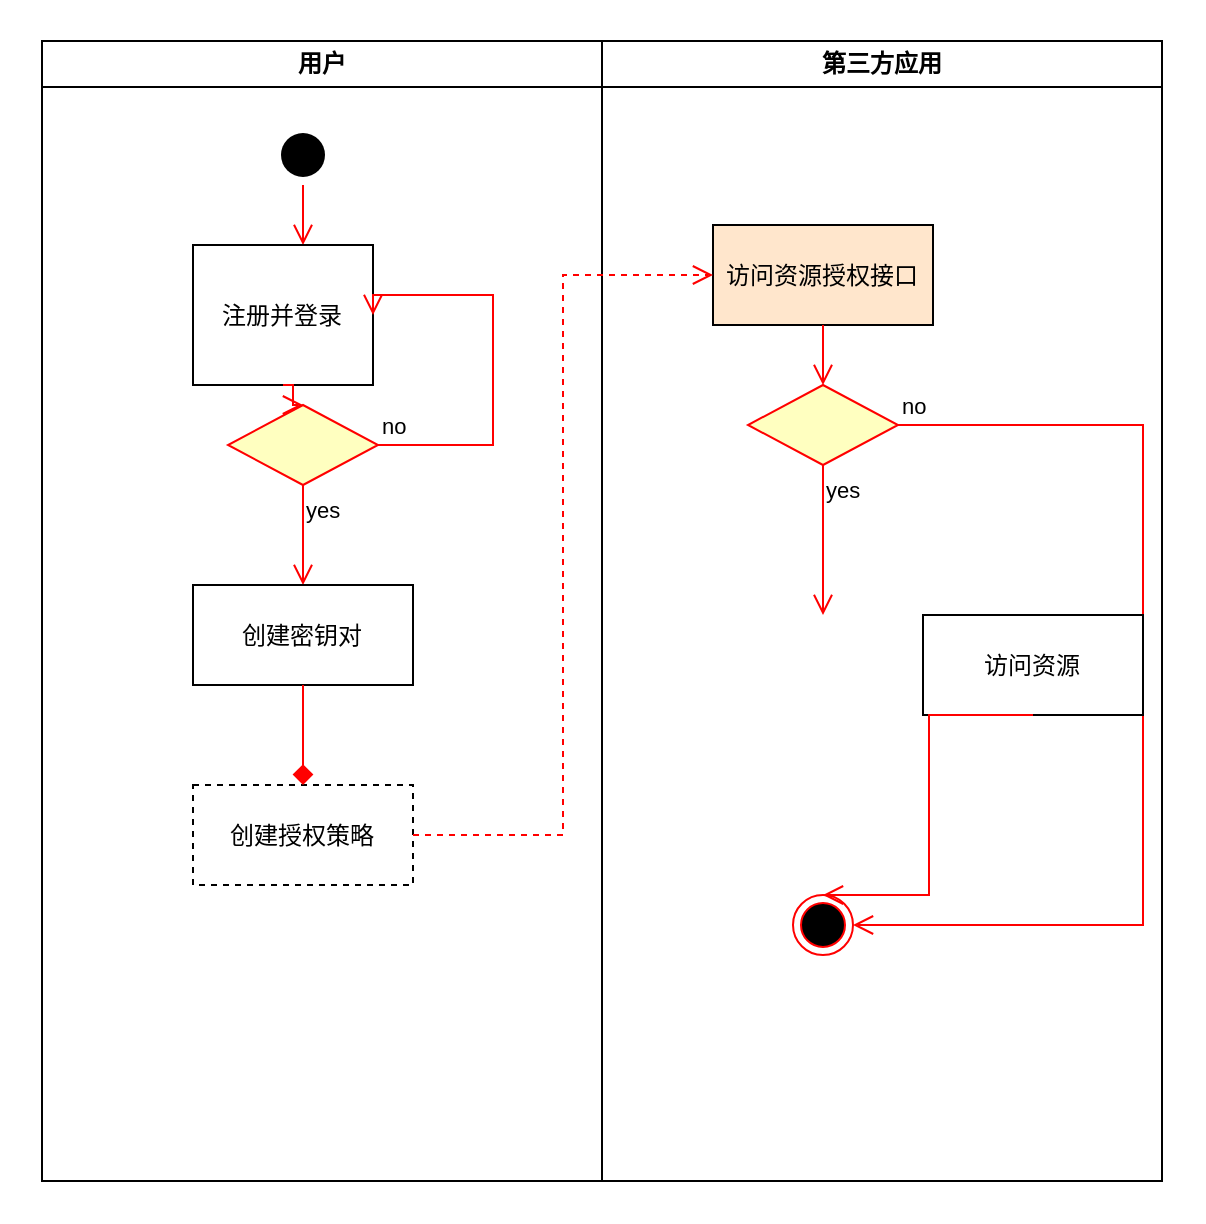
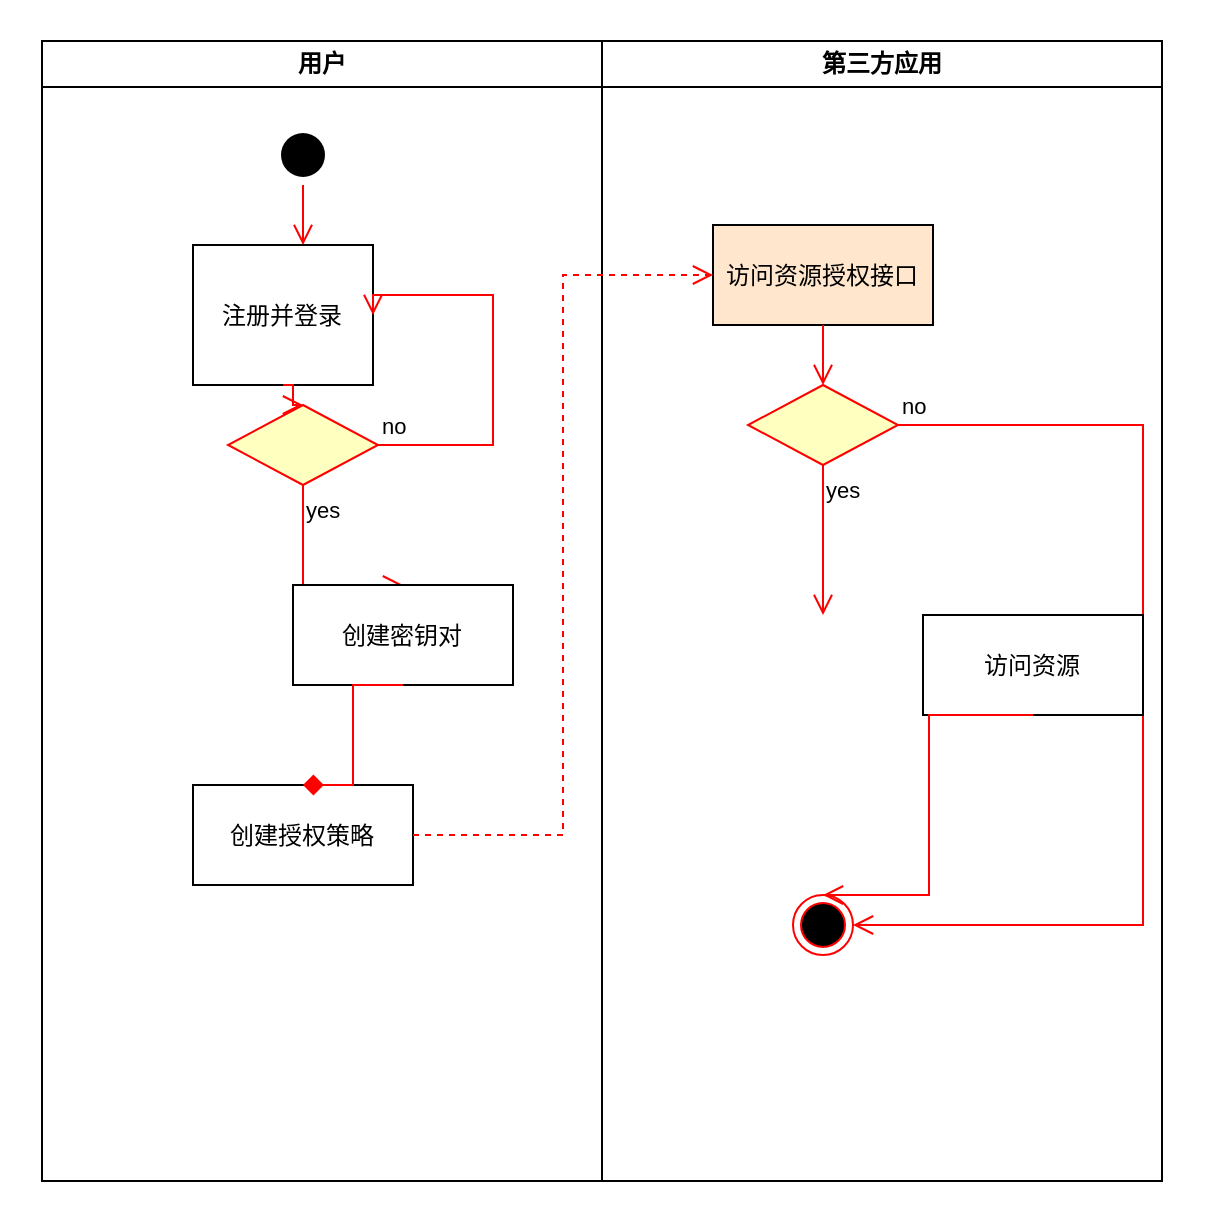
node "创建密钥对": moved (303, 635) -> (403, 635)
node "创建授权策略": style dashed -> solid
